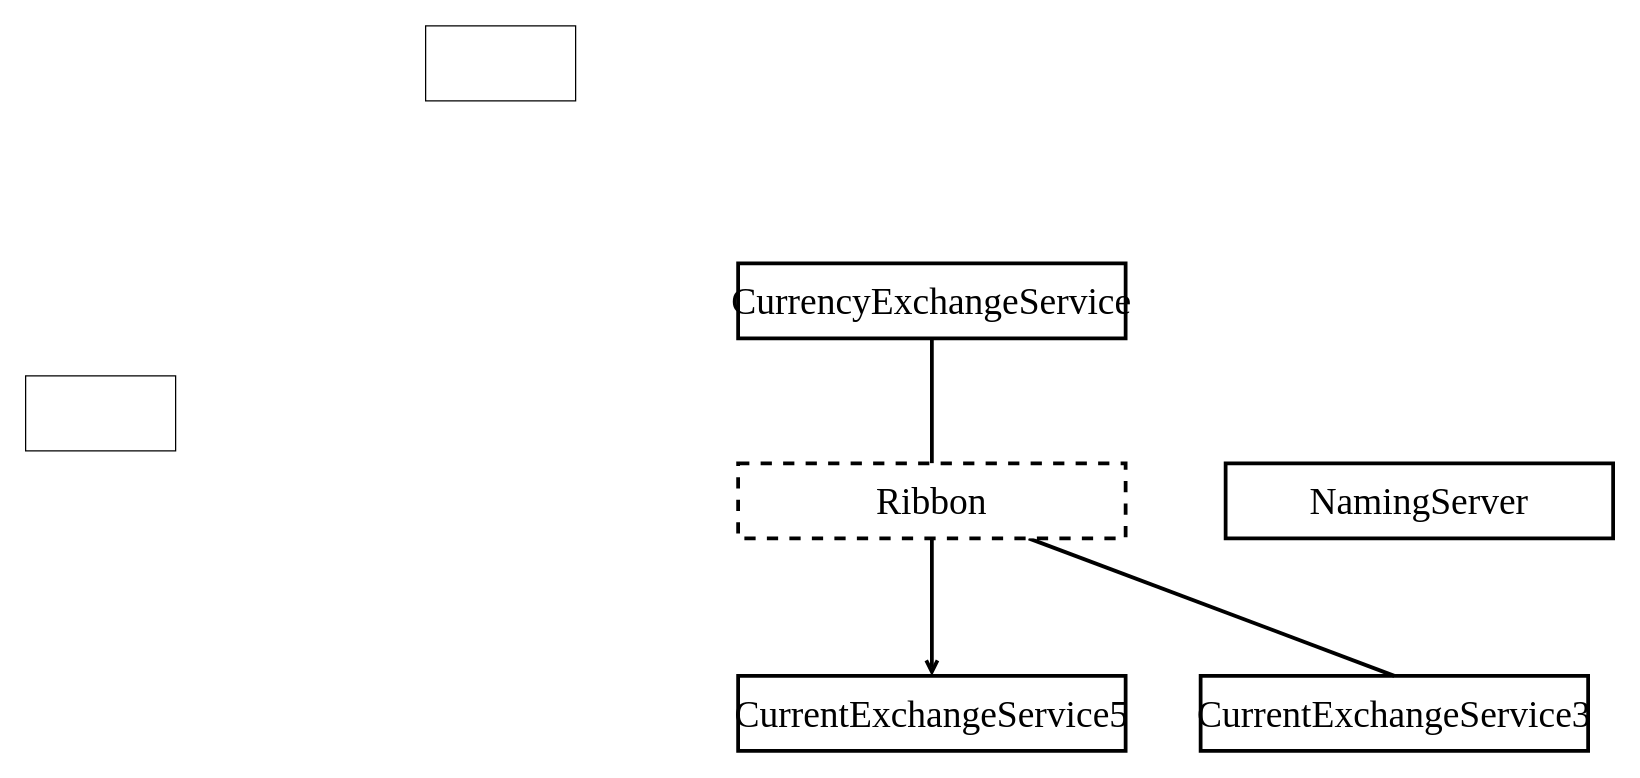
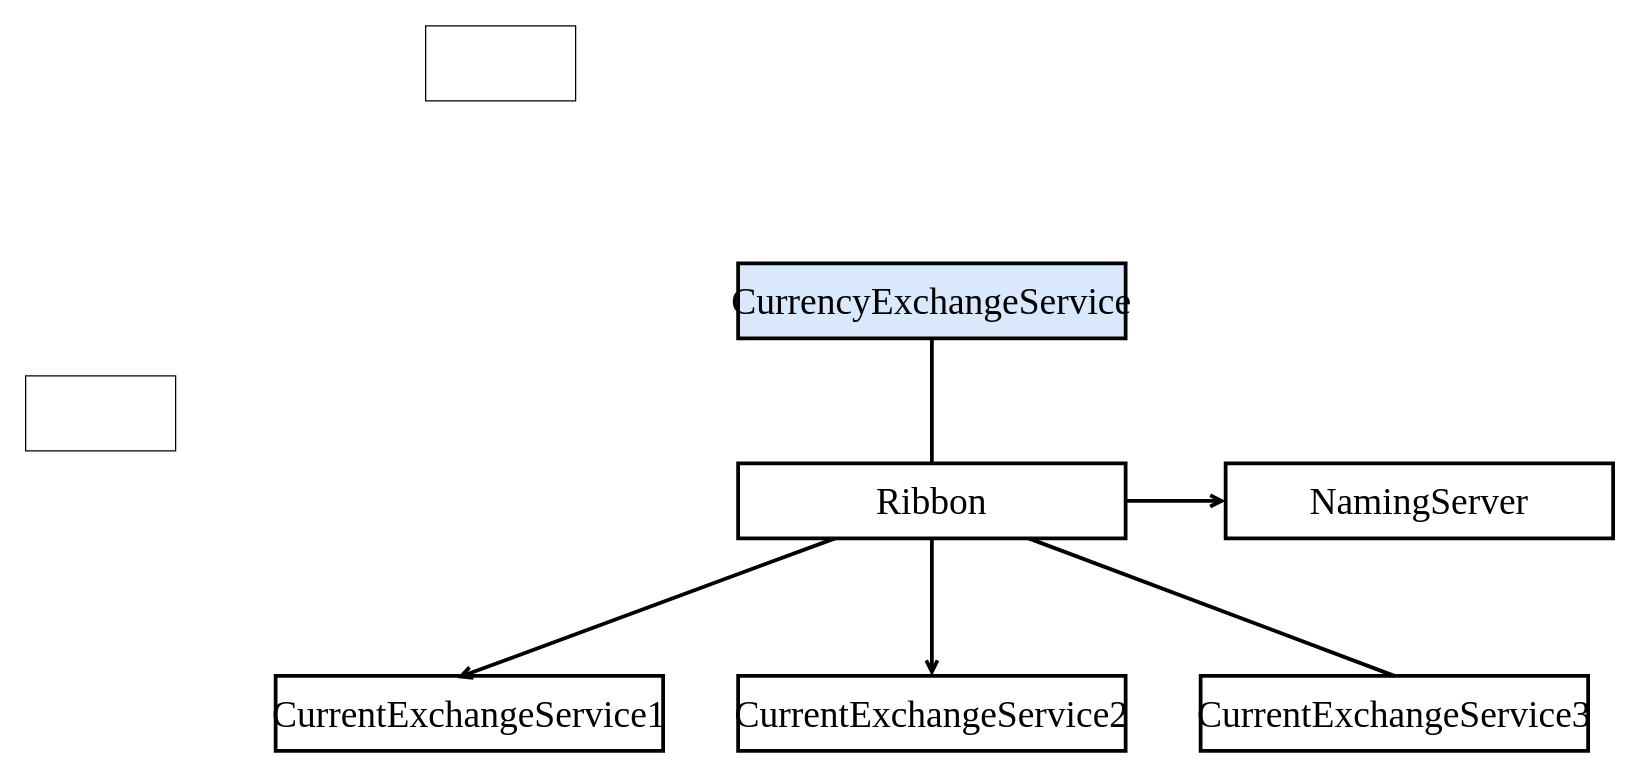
node "CurrencyExchangeService": fillcolor #ffffff -> #dae8fc
node "Ribbon": style dashed -> solid
edge "Ribbon" -> "NamingServer": added
edge "Ribbon" -> "CurrentExchangeService1": added
node "CurrentExchangeService1": added
node "CurrentExchangeService5": label "CurrentExchangeService5" -> "CurrentExchangeService2"
